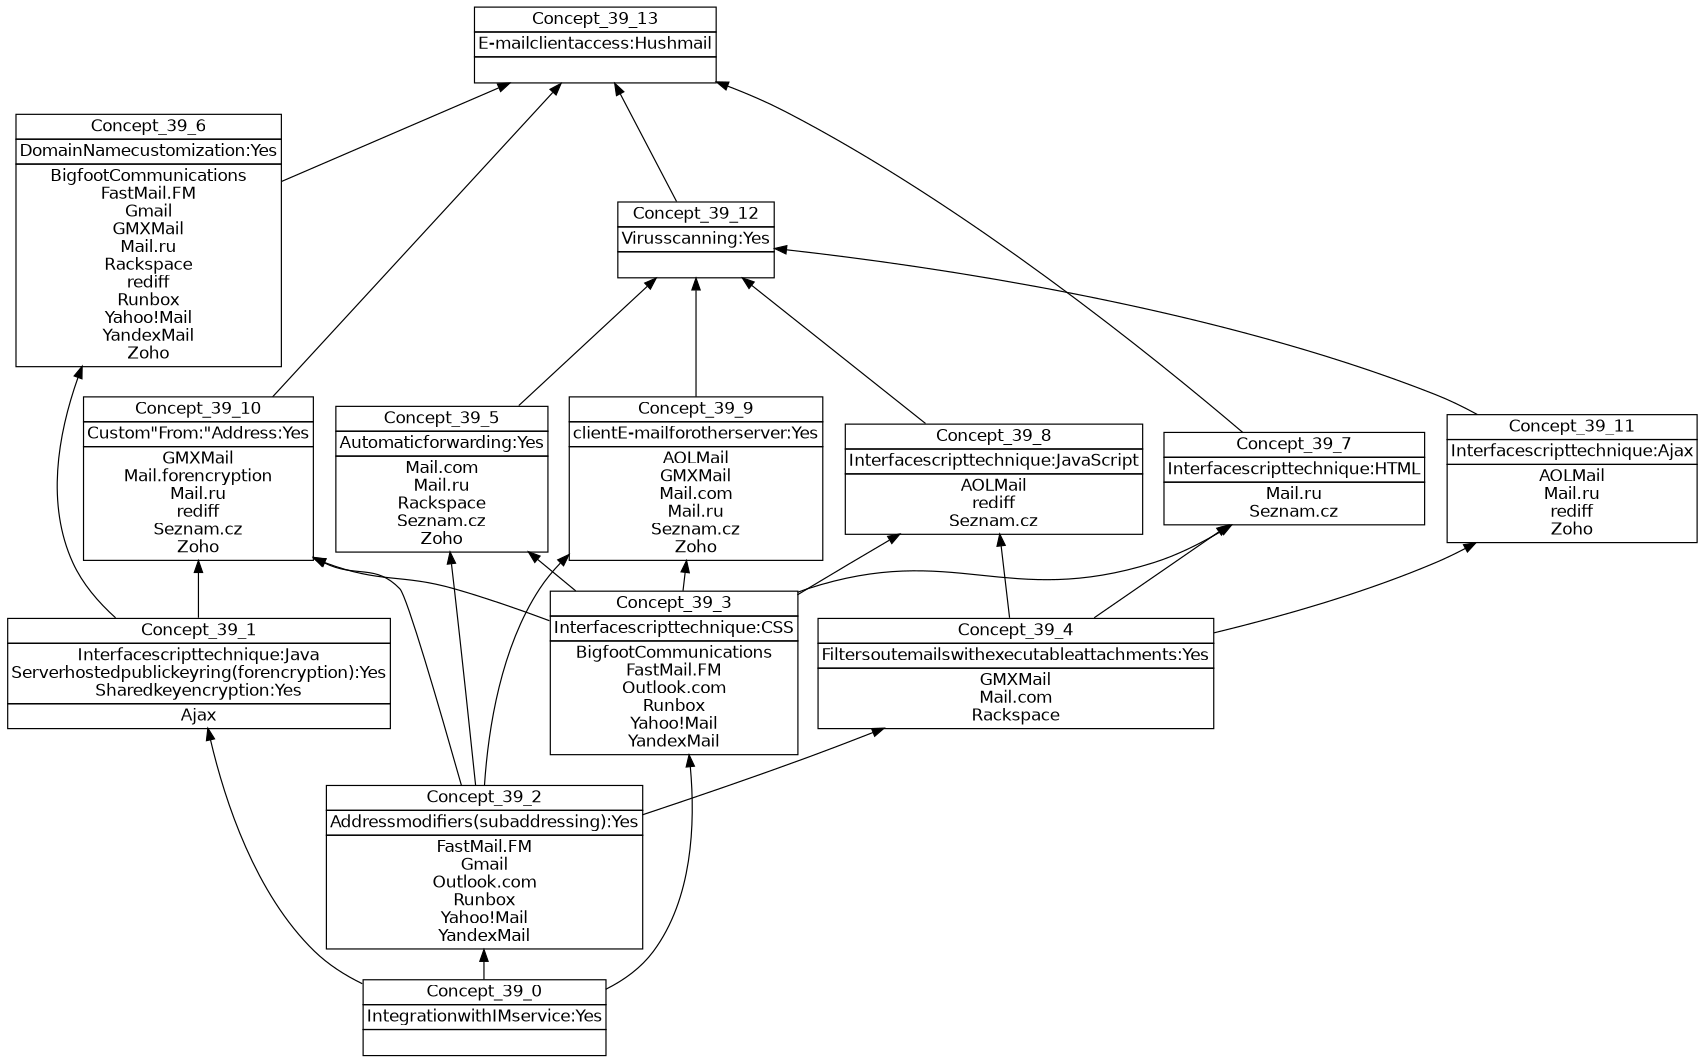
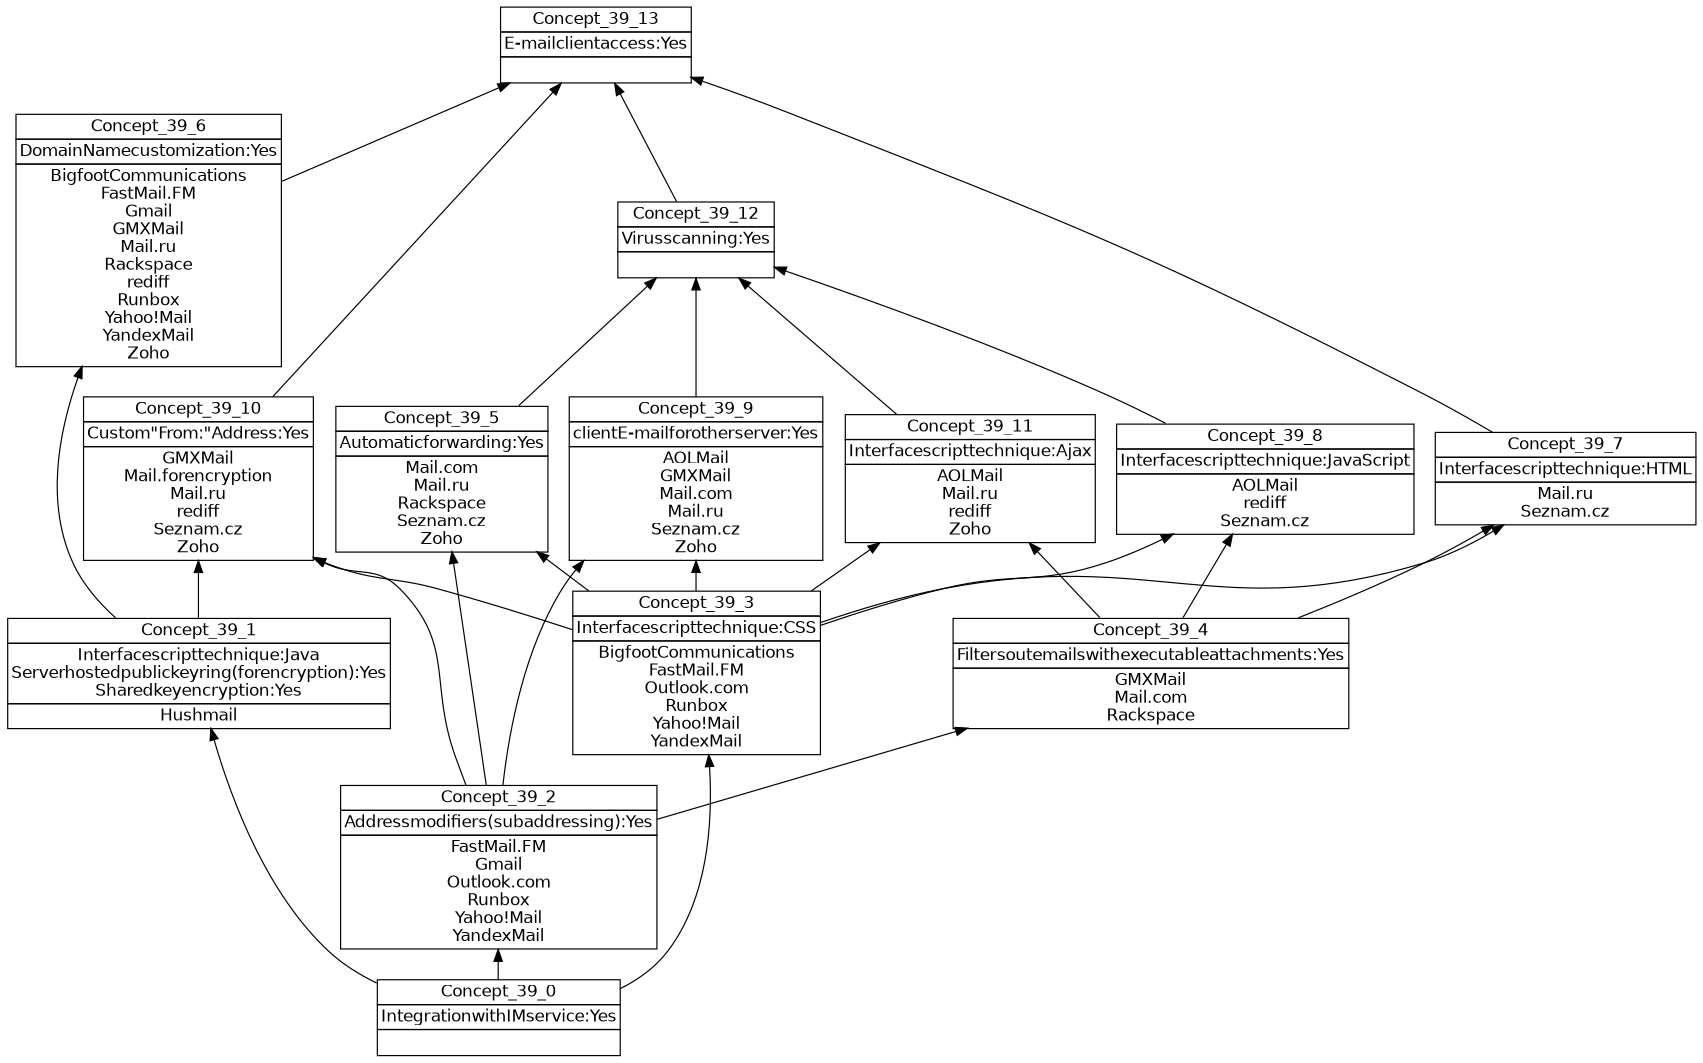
node "Concept_39_13": text "E-mailclientaccess:Hushmail" -> "E-mailclientaccess:Yes"
edge "Concept_39_3" -> "Concept_39_11": added
node "Concept_39_1": text "Ajax" -> "Hushmail"
